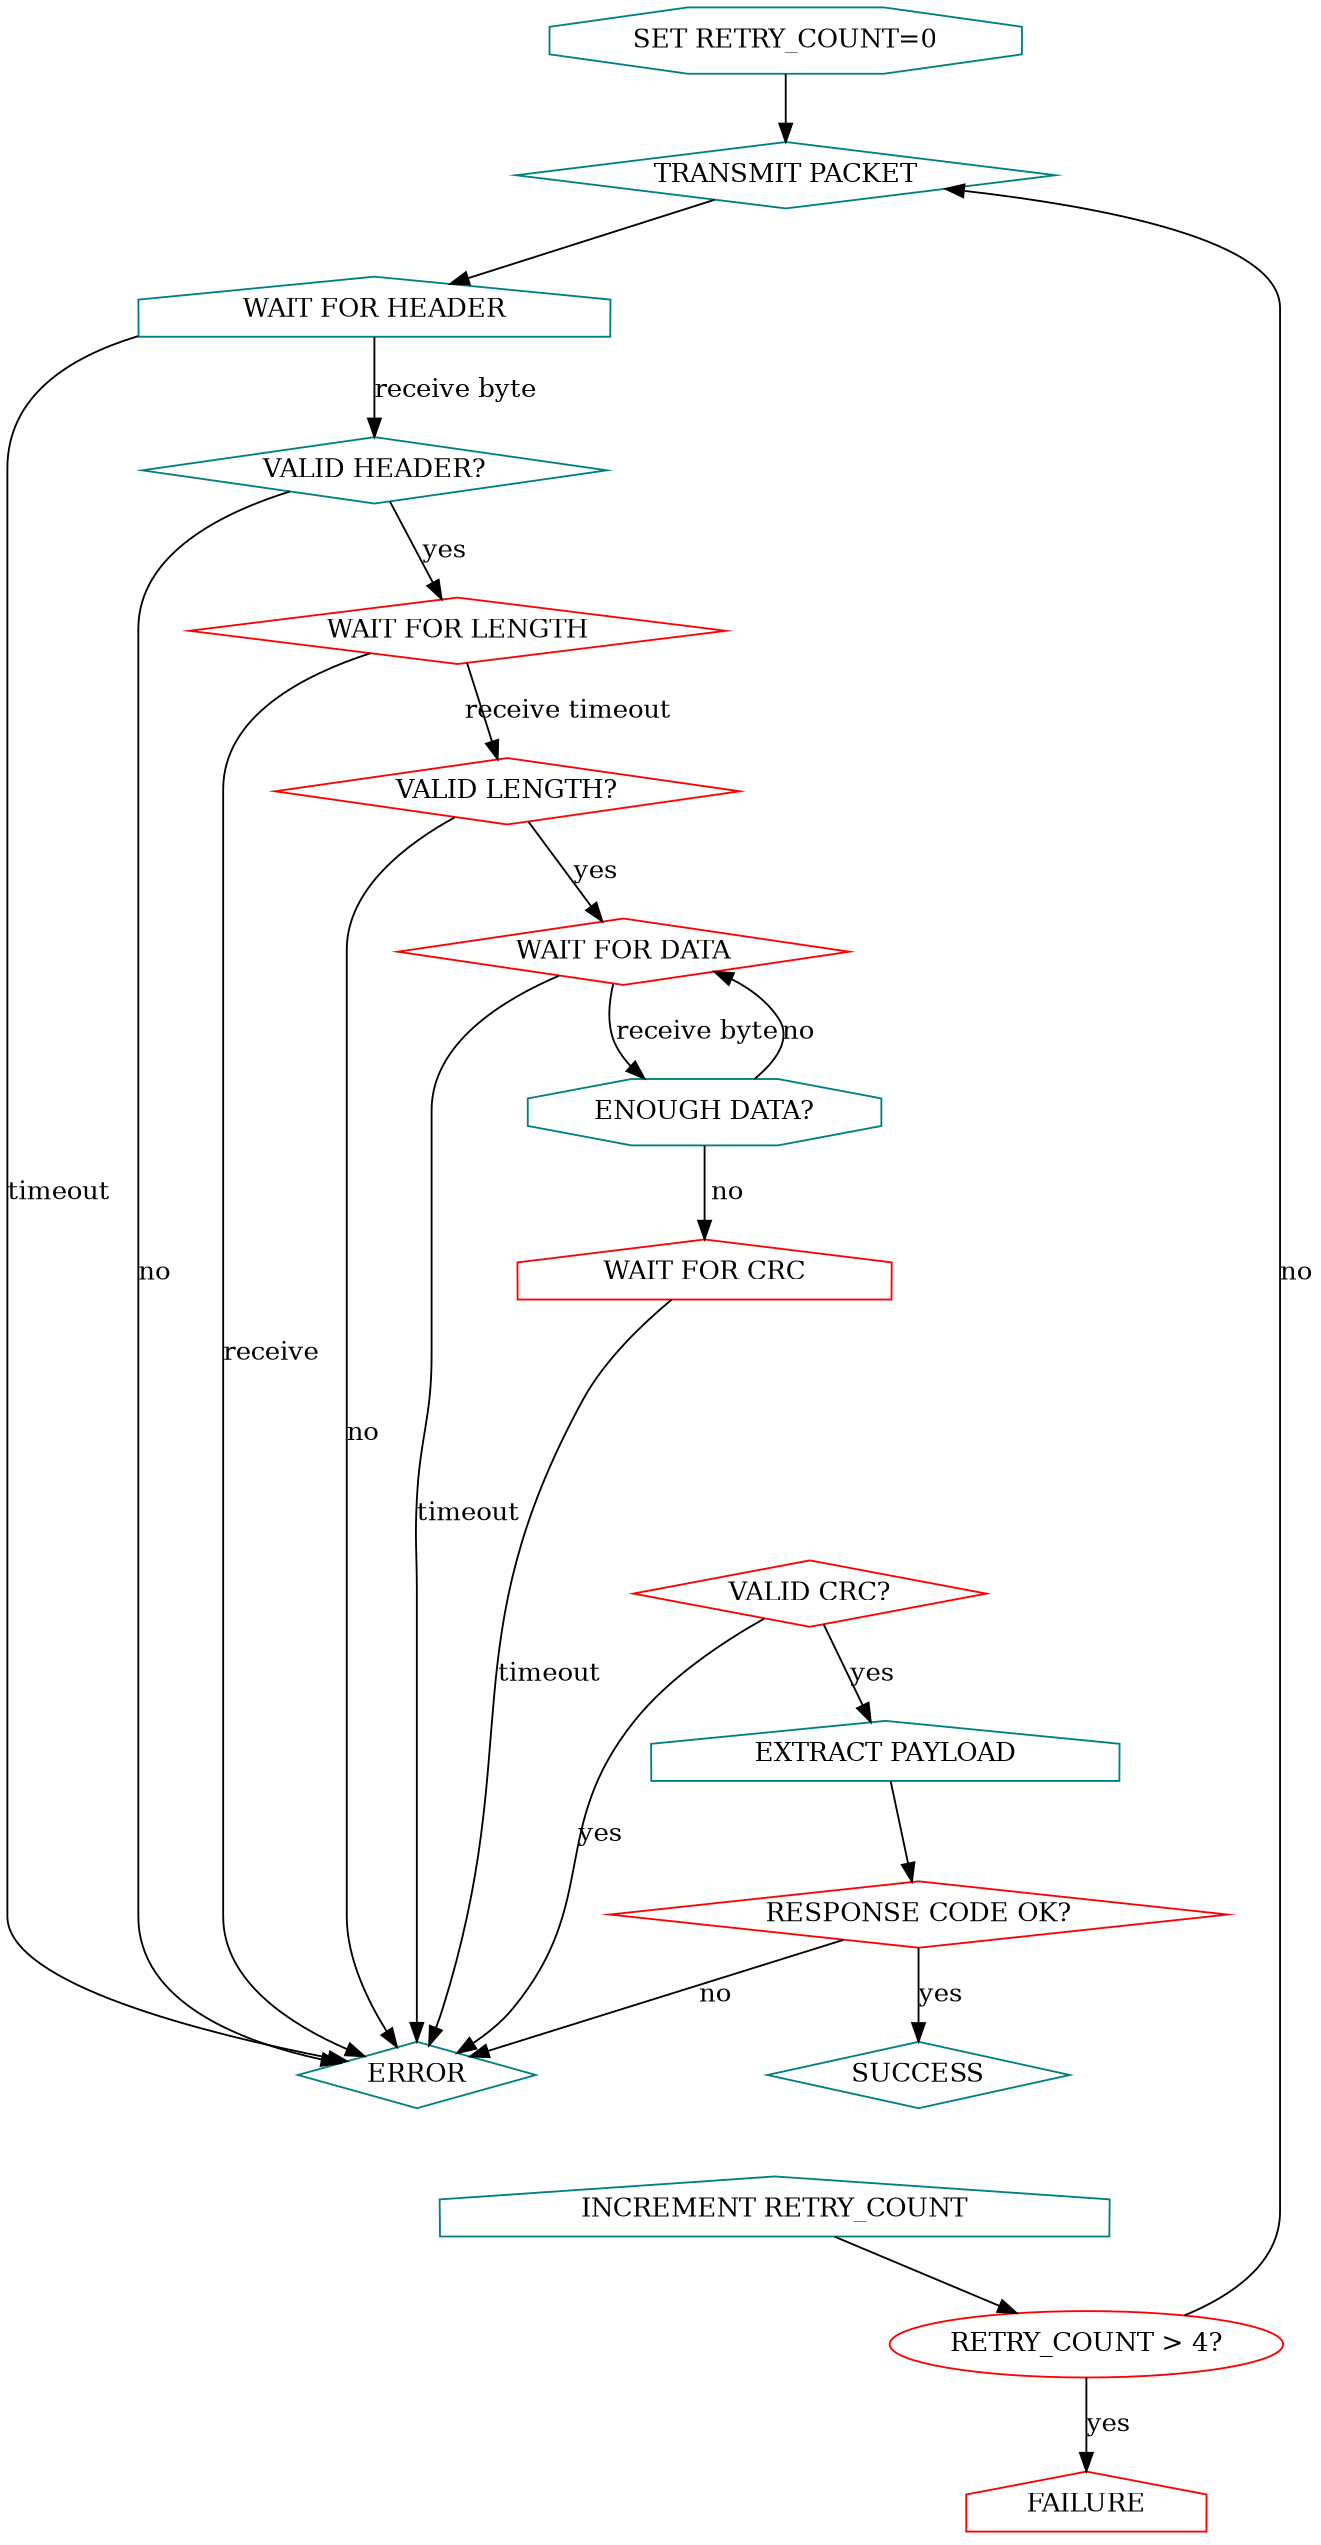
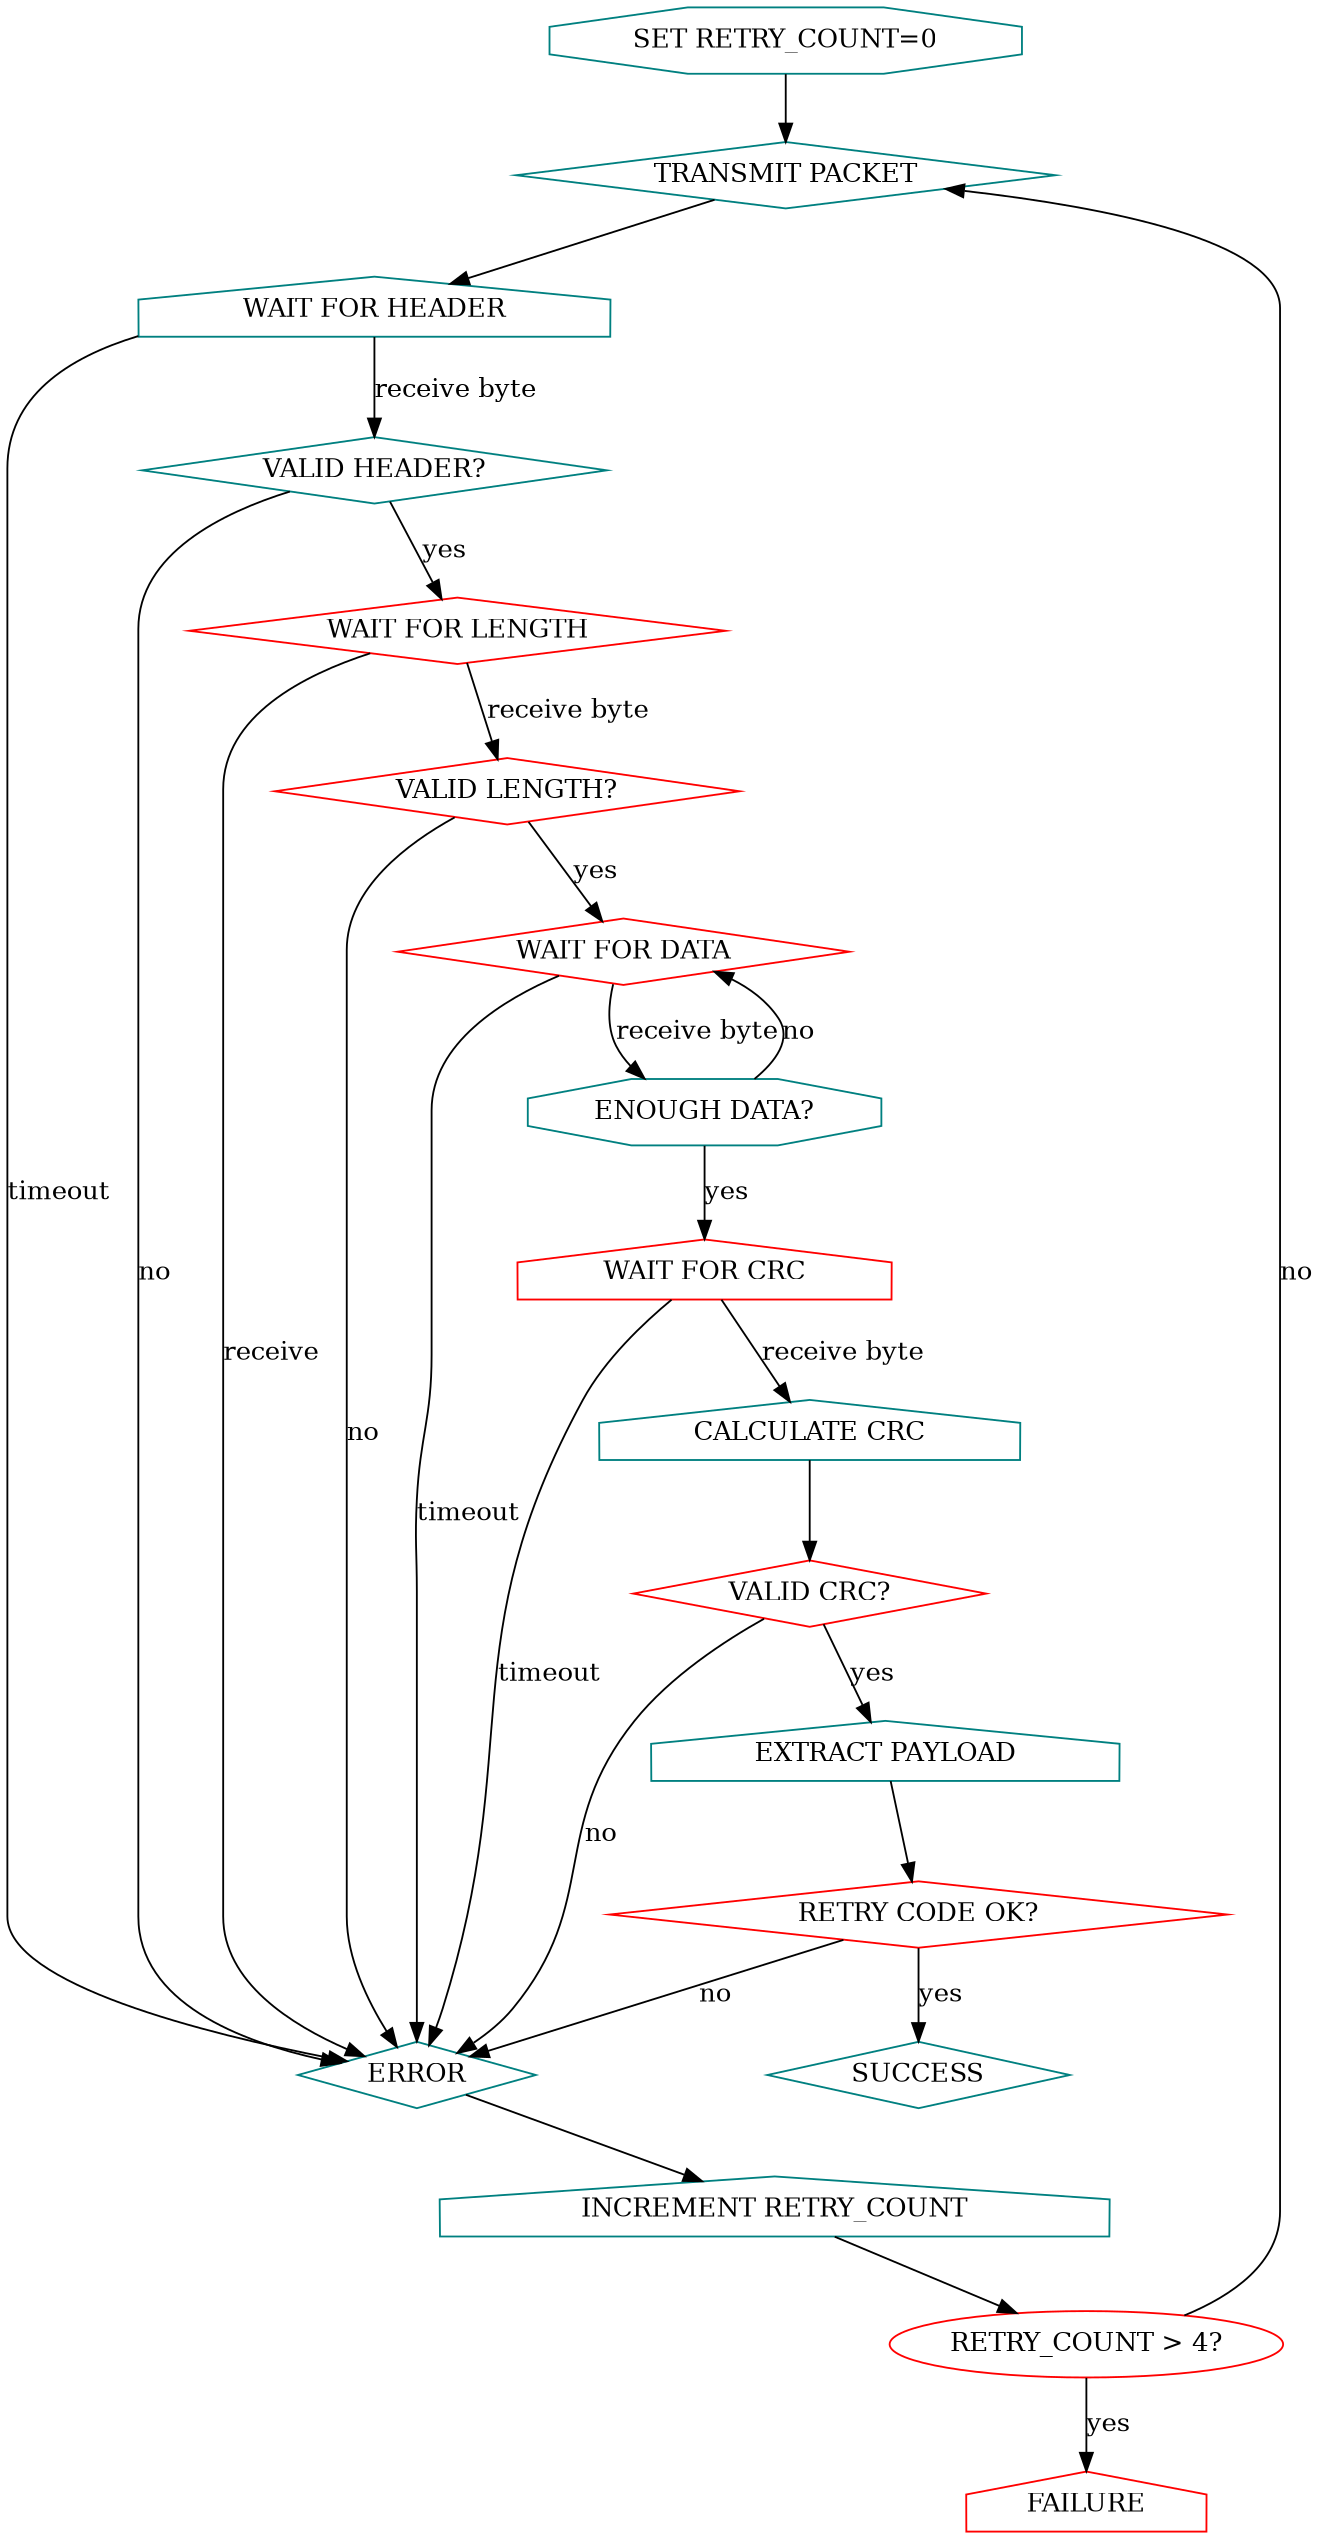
edge "WAIT FOR LENGTH" -> "VALID LENGTH?": label "receive timeout" -> "receive byte"
edge "ENOUGH DATA?" -> "WAIT FOR CRC": label "no" -> "yes"
node "CALCULATE CRC": added
edge "VALID CRC?" -> "ERROR": label "yes" -> "no"
node "RESPONSE CODE OK?": label "RESPONSE CODE OK?" -> "RETRY CODE OK?"
edge "ERROR" -> "INCREMENT RETRY_COUNT": added
